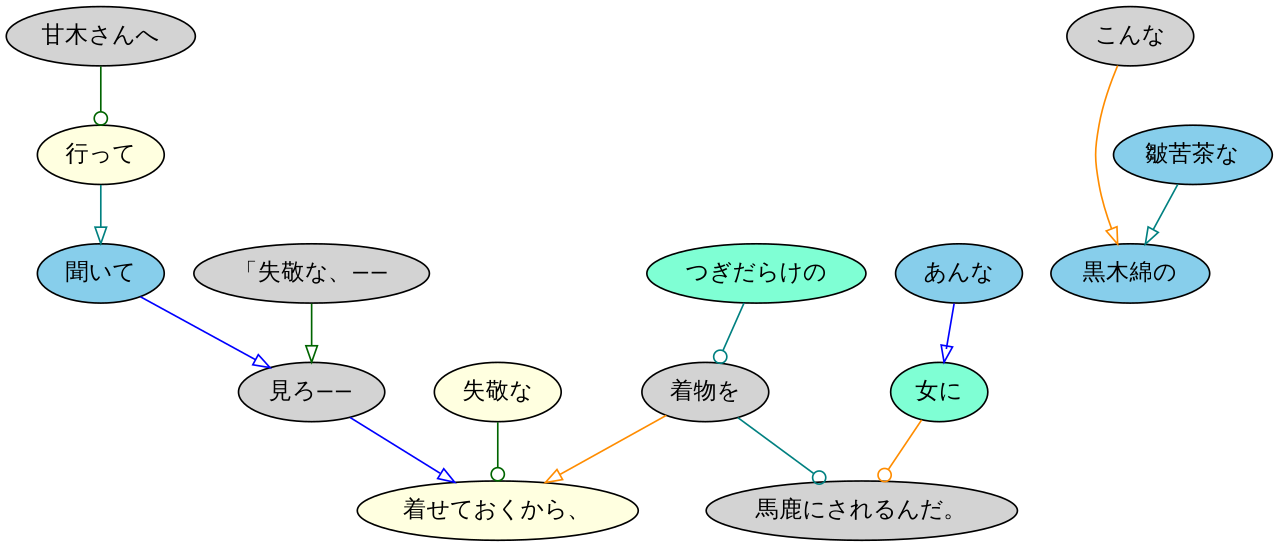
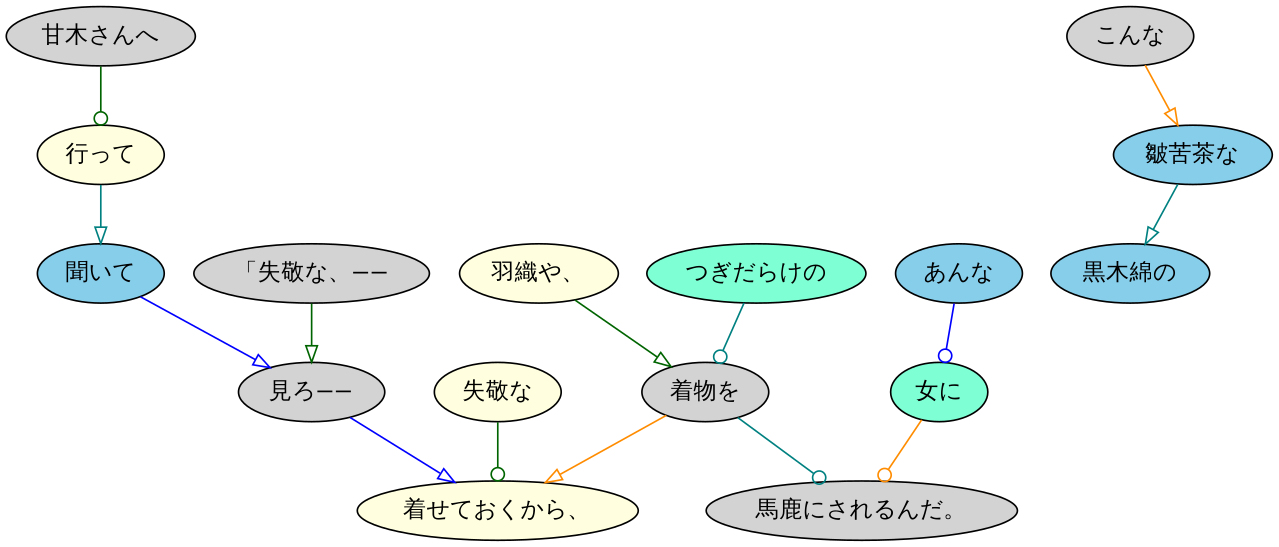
edge "こんな" -> "黒木綿の": now "こんな" -> "皺苦茶な"
node "羽織や、": added
edge "あんな" -> "女に": arrowhead onormal -> odot
